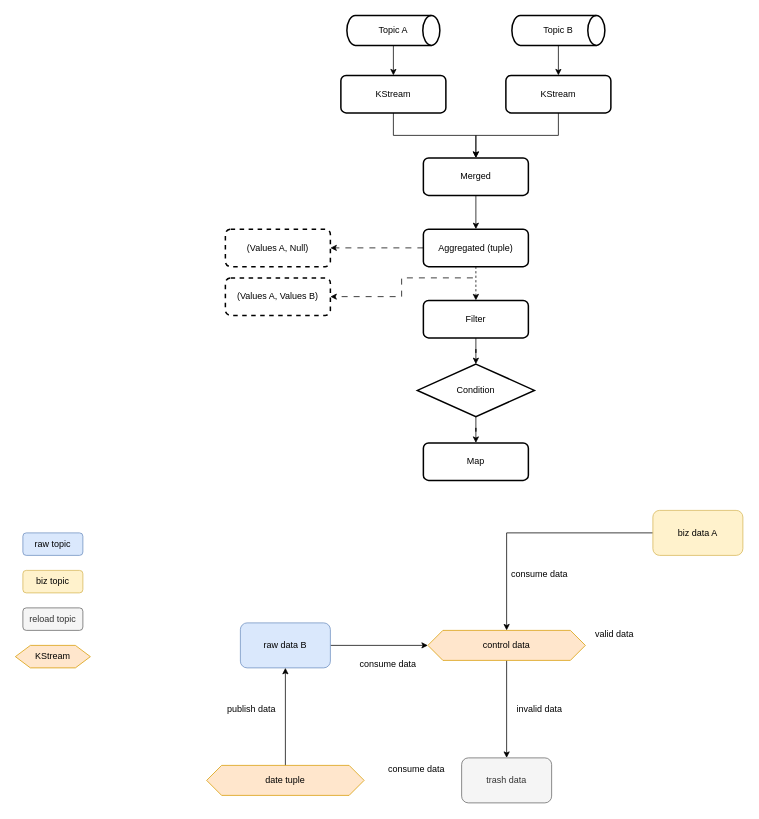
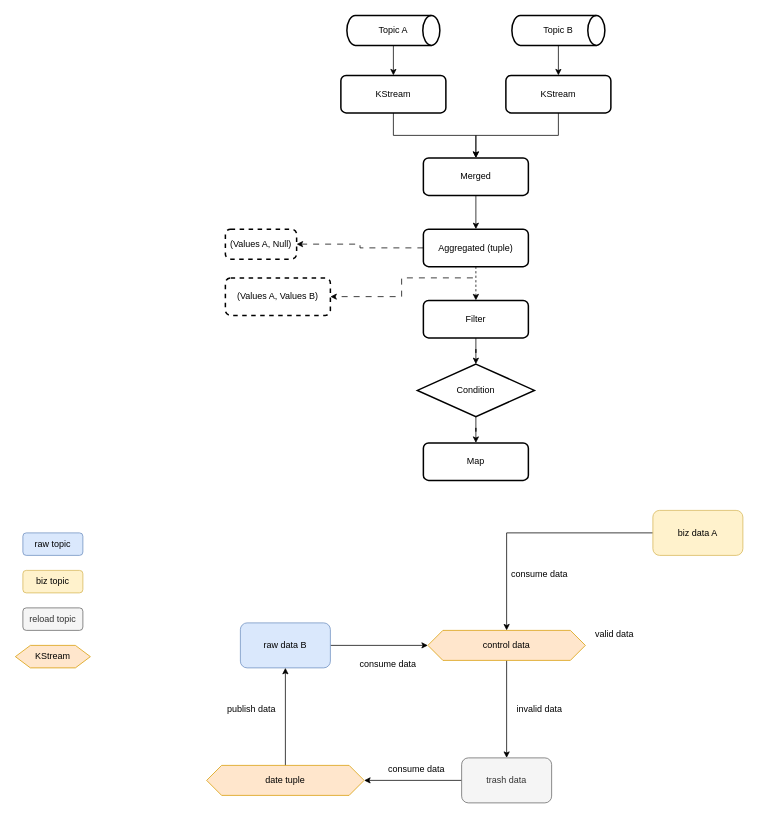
node "(Values A, Null)": size 105x38 -> 71x30
edge "trash data" -> "date tuple": added
